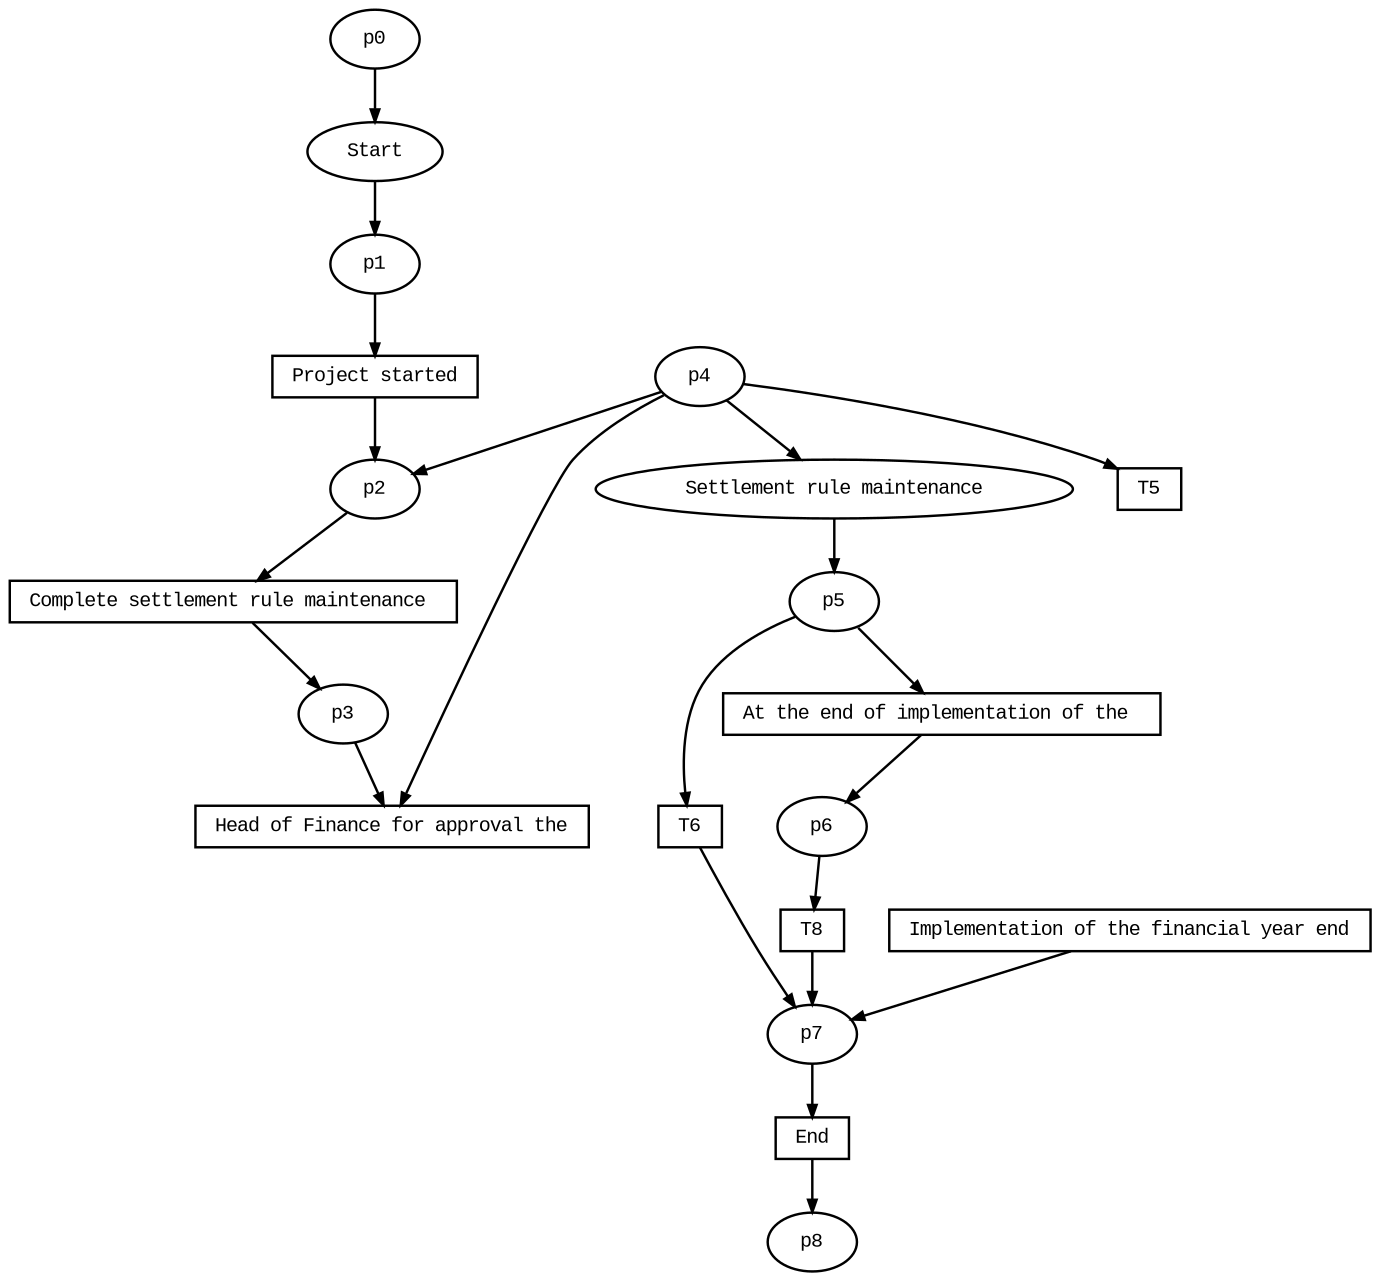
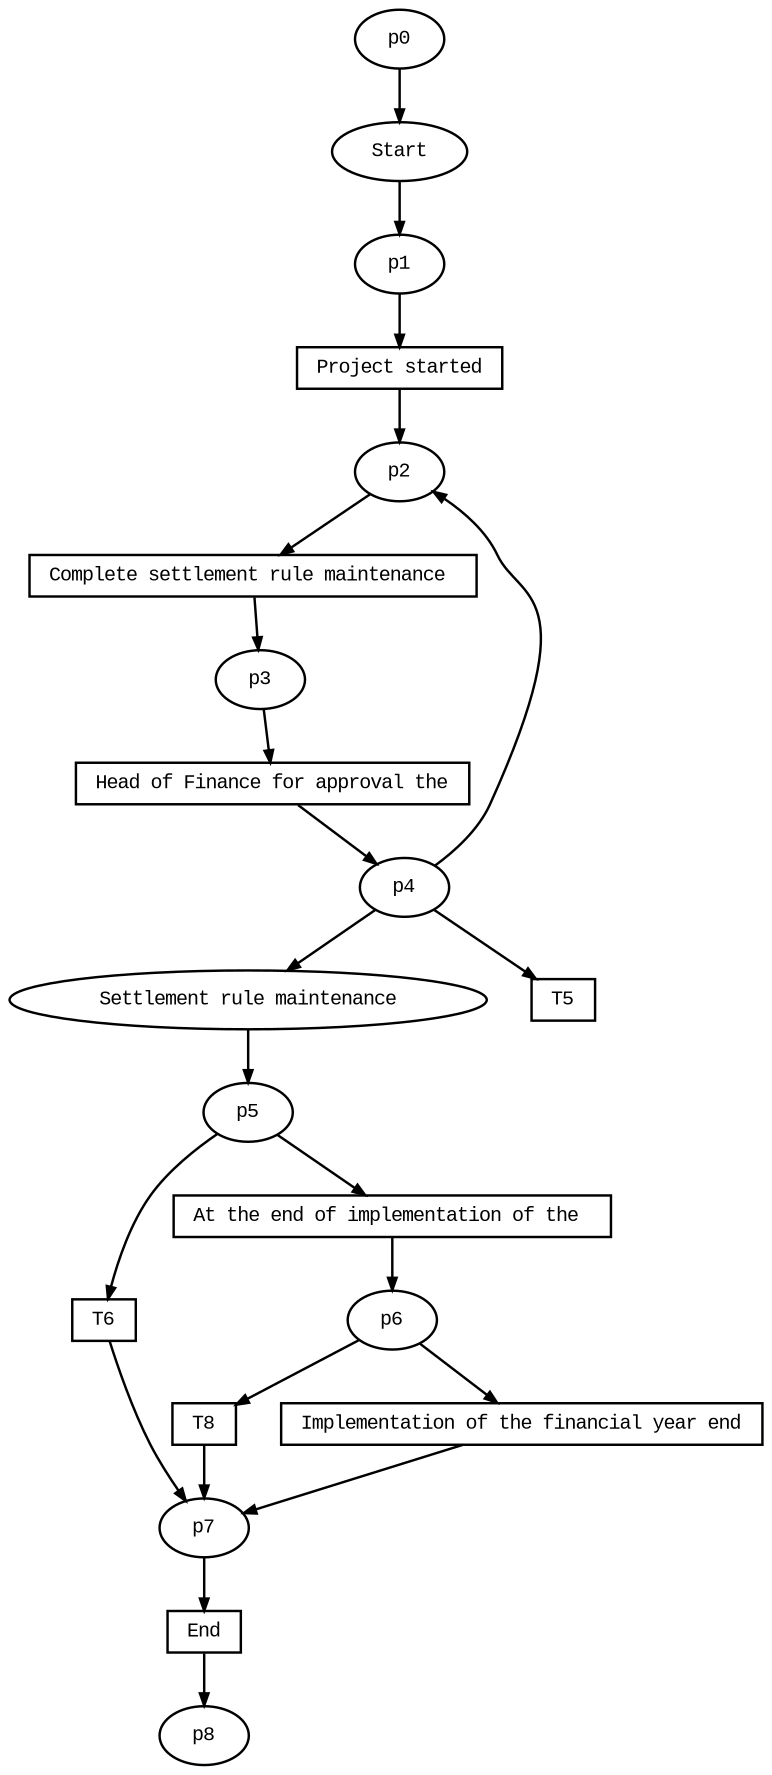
edge "p4" -> "Head of Finance for approval the": reversed
edge "p6" -> "Implementation of the financial year end": added
